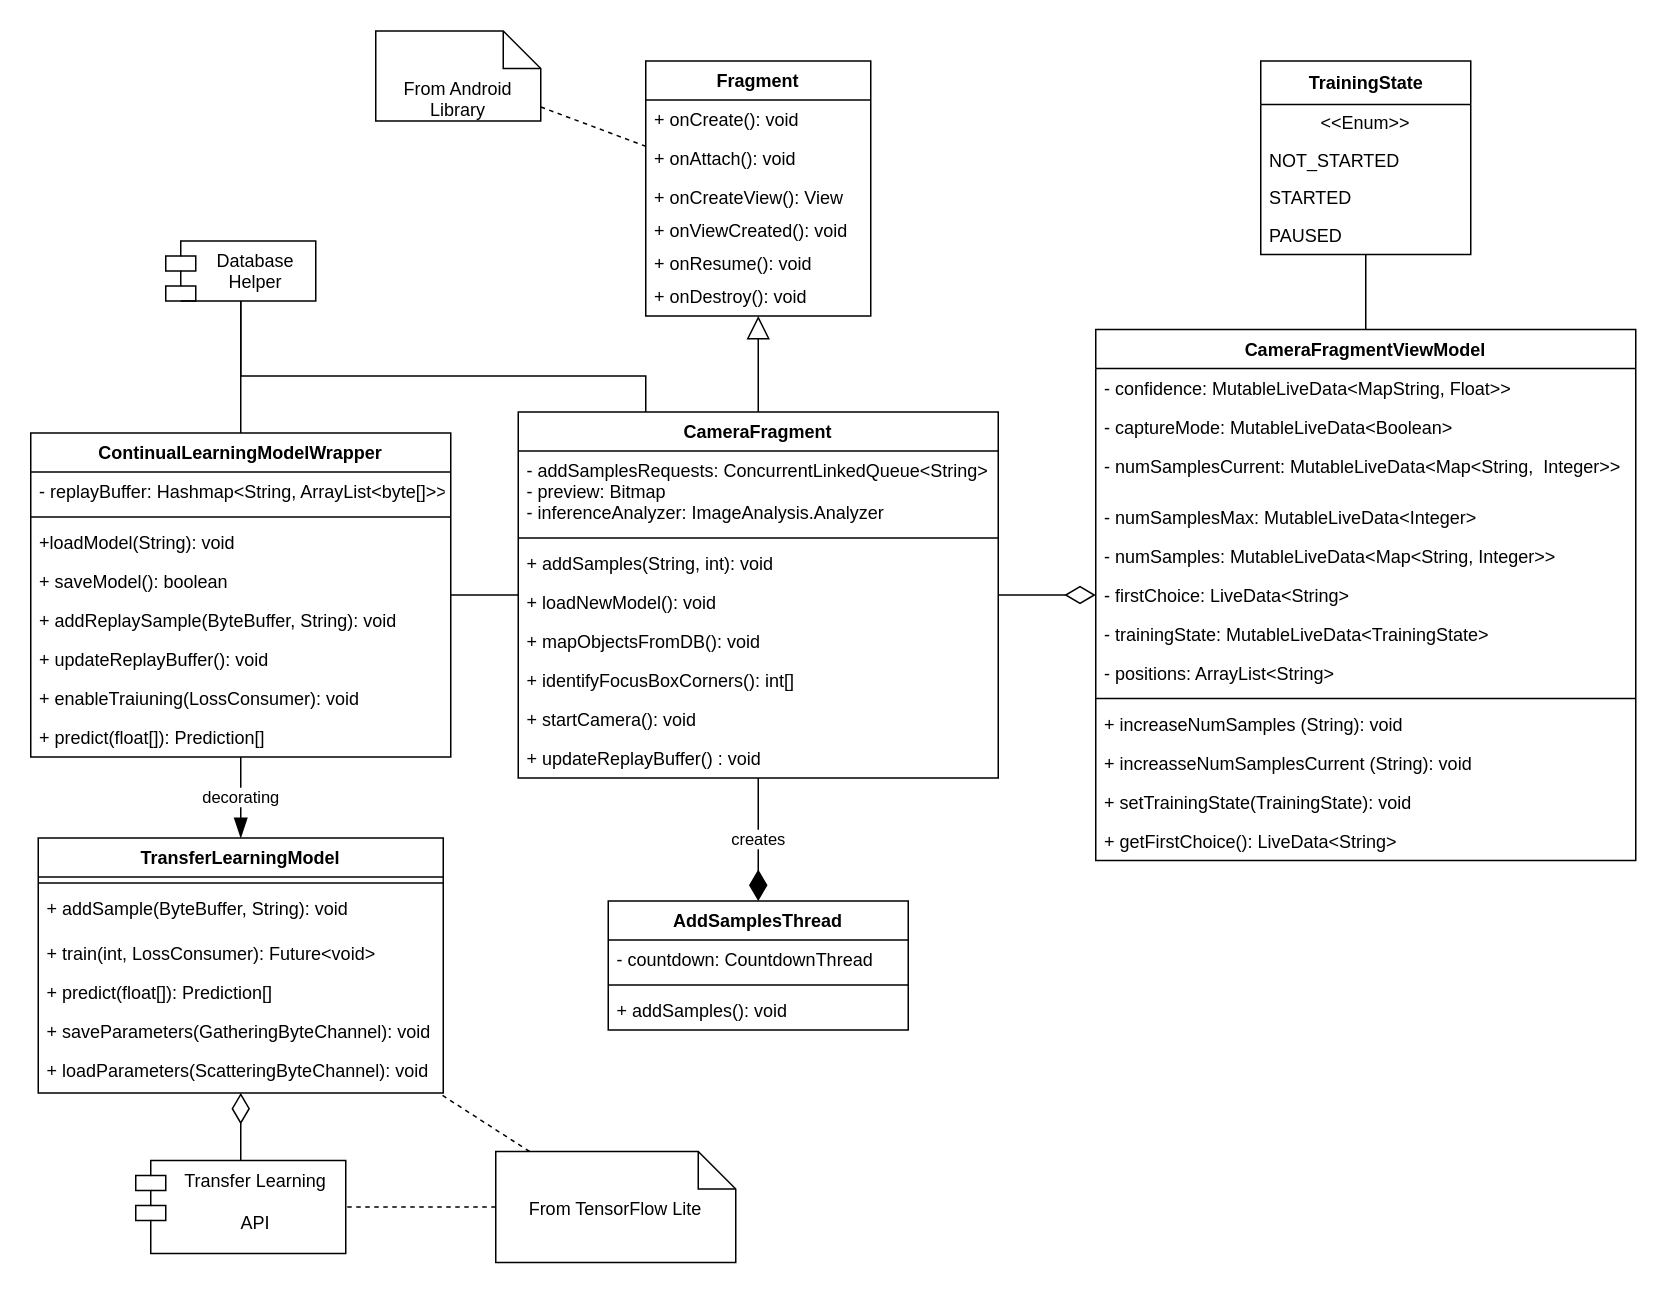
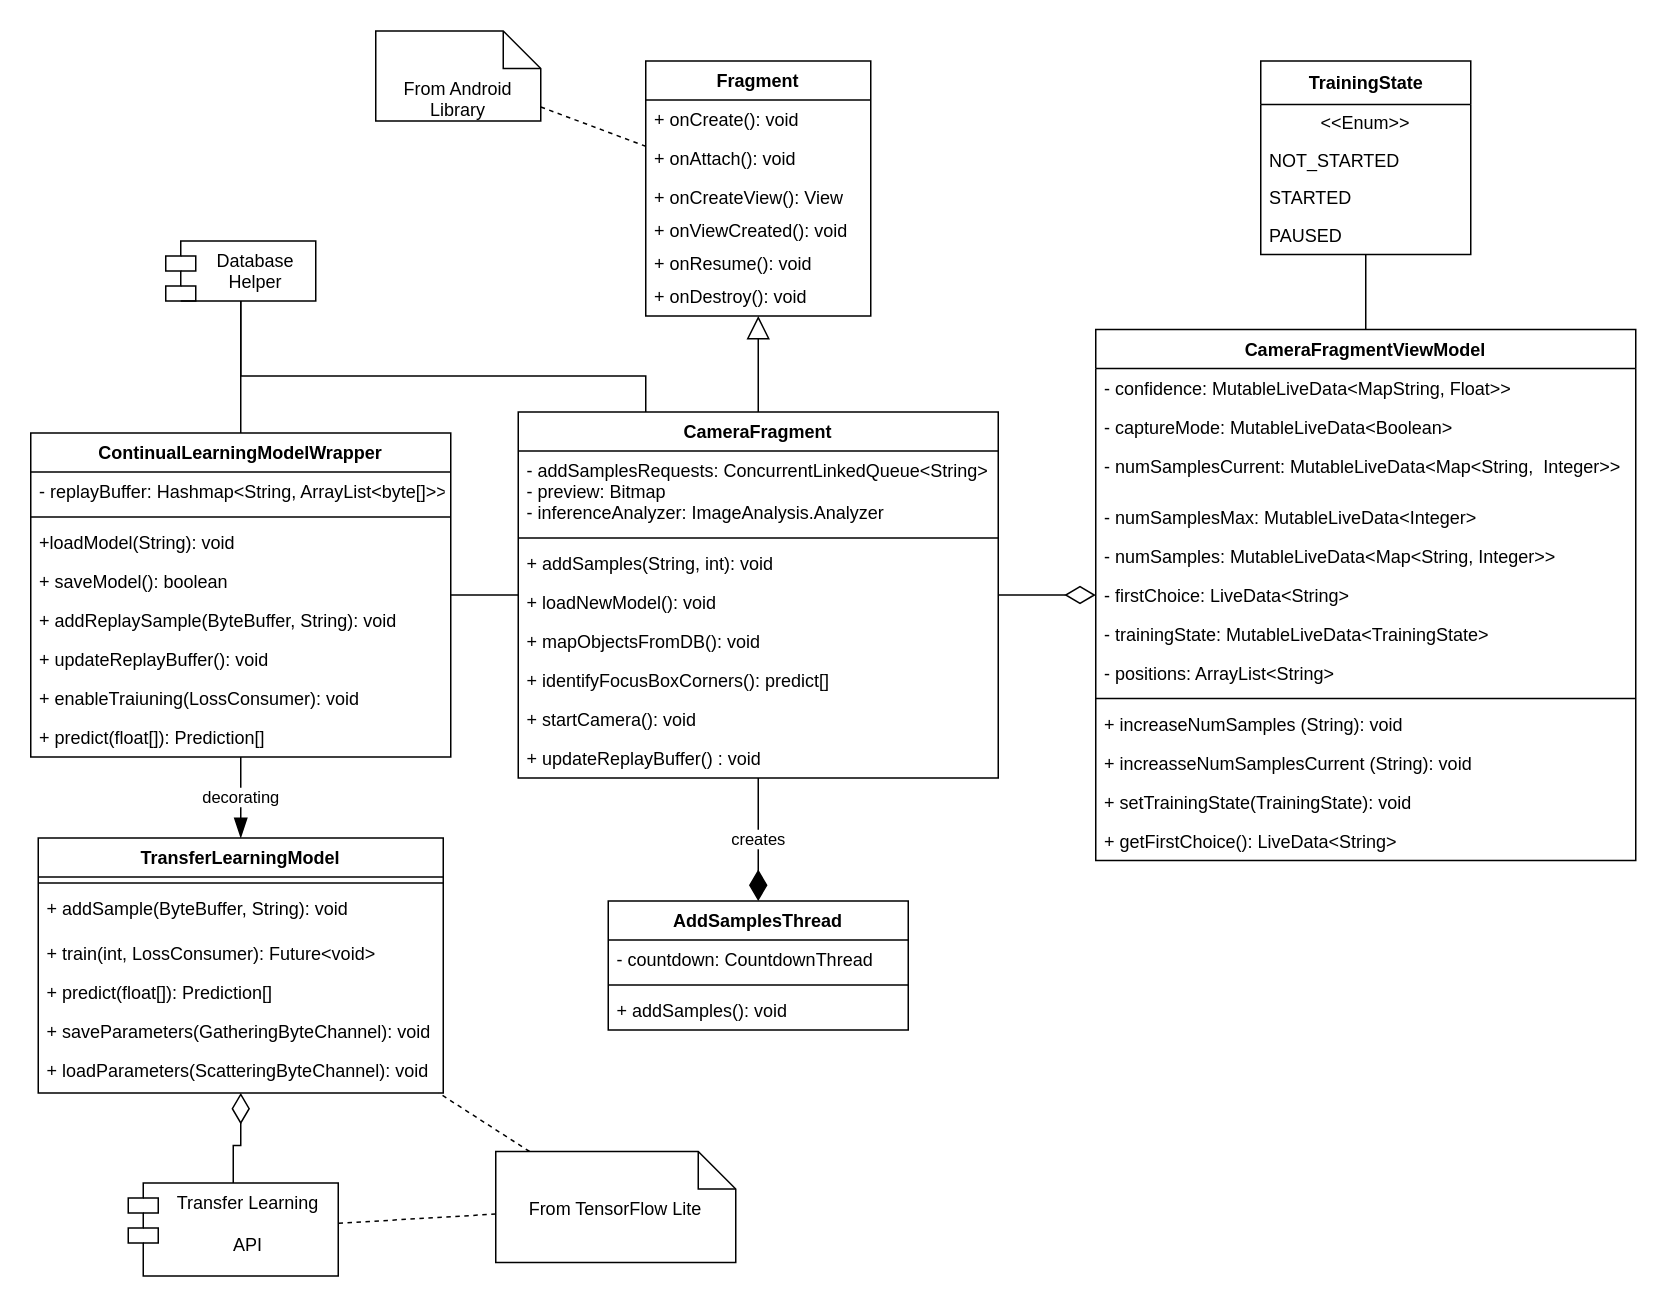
node "+ identifyFocusBoxCorners(): int[]": label "+ identifyFocusBoxCorners(): int[]" -> "+ identifyFocusBoxCorners(): predict[]"
node "Transfer Learning API": moved (241, 1207) -> (233, 1229)
